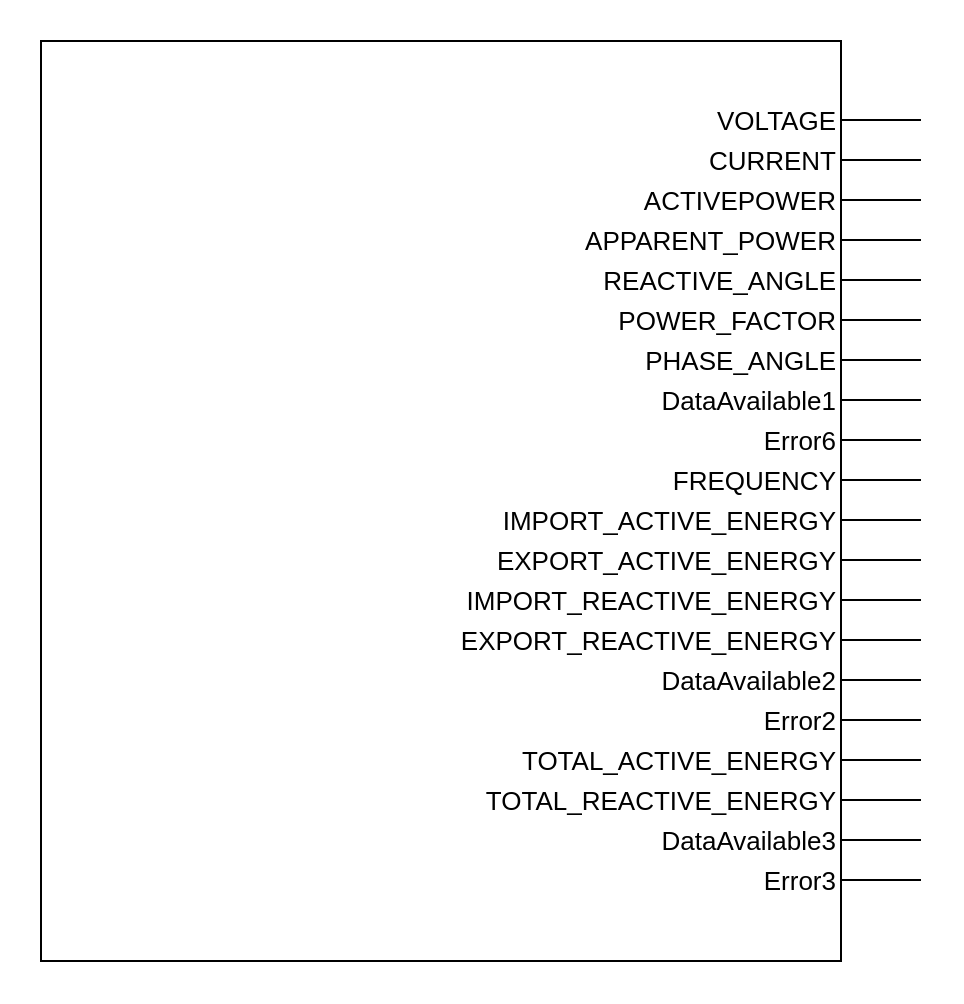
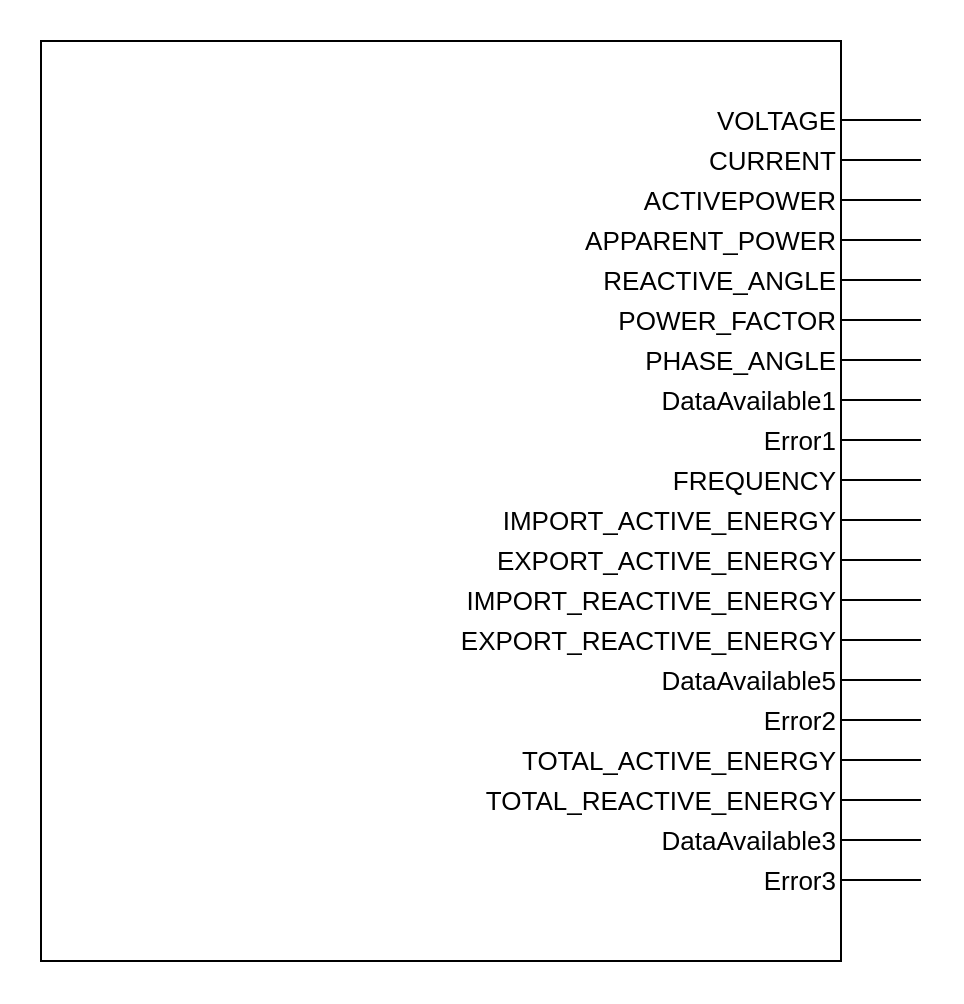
node "Error6": label "Error6" -> "Error1"
node "DataAvailable2": label "DataAvailable2" -> "DataAvailable5"
